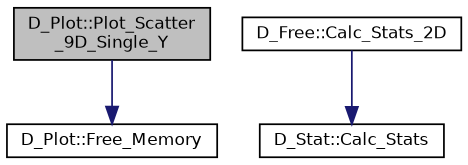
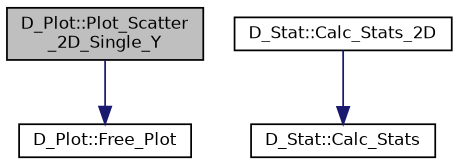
node "D_Plot::Plot_Scatter _9D_Single_Y": label "D_Plot::Plot_Scatter _9D_Single_Y" -> "D_Plot::Plot_Scatter _2D_Single_Y"
node "D_Free::Calc_Stats_2D": label "D_Free::Calc_Stats_2D" -> "D_Stat::Calc_Stats_2D"
node "D_Plot::Free_Memory": label "D_Plot::Free_Memory" -> "D_Plot::Free_Plot"
